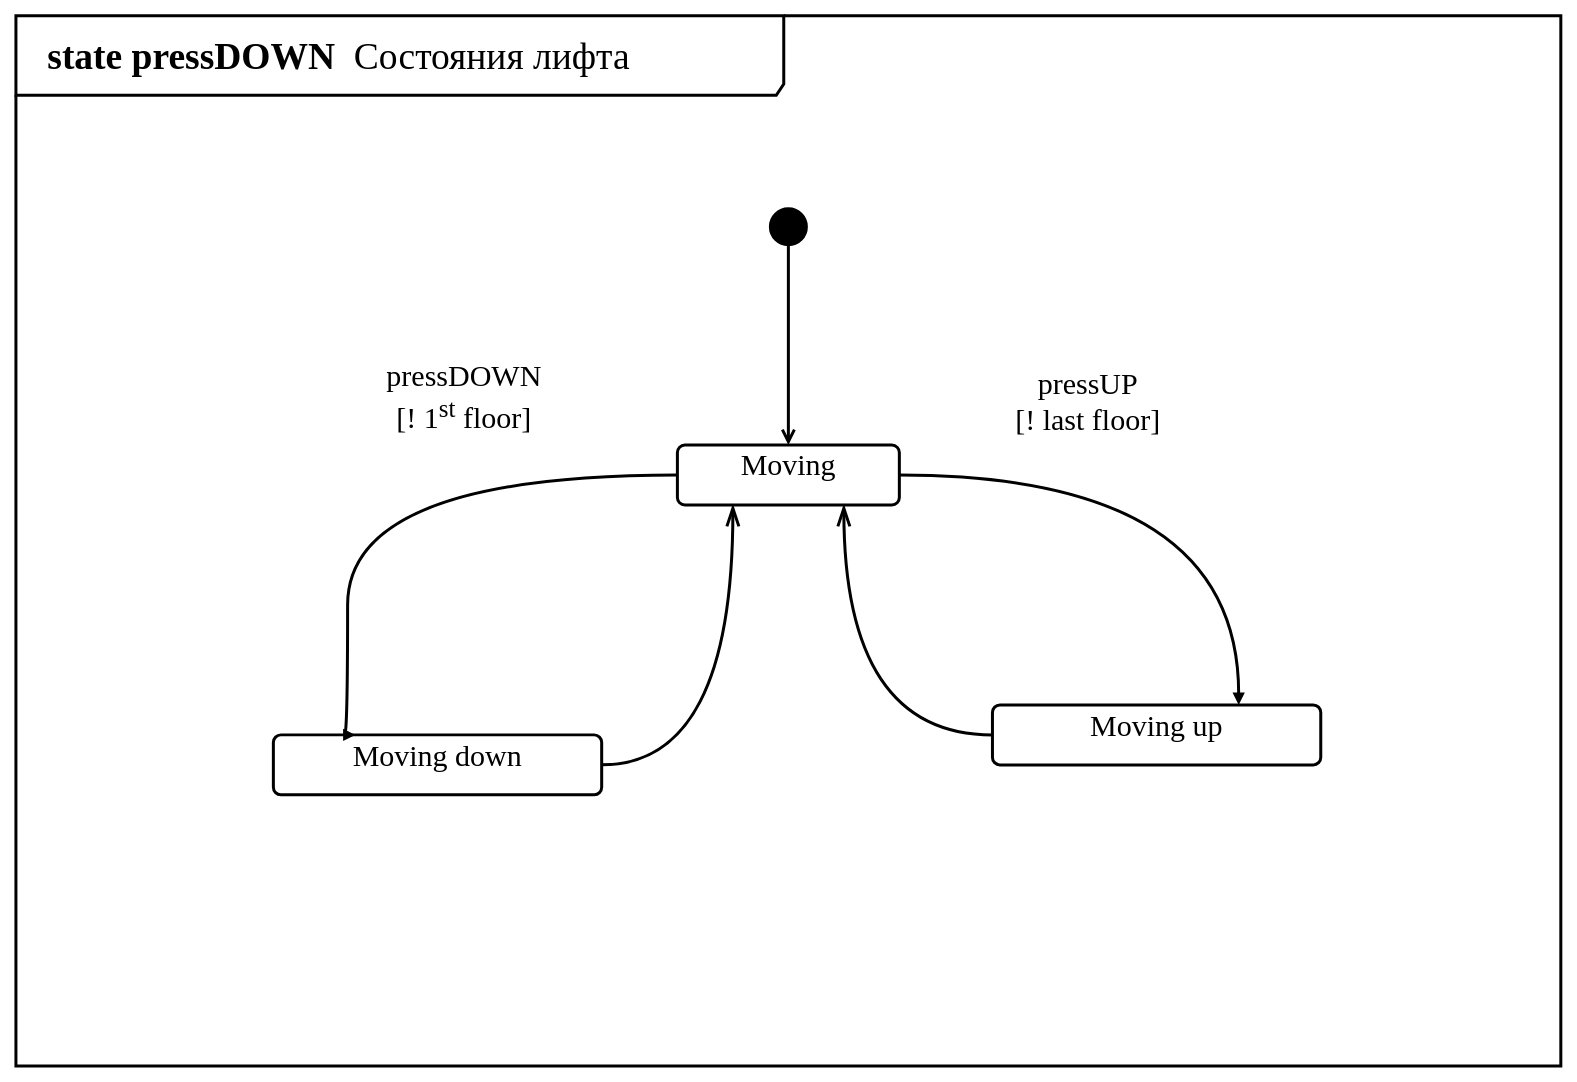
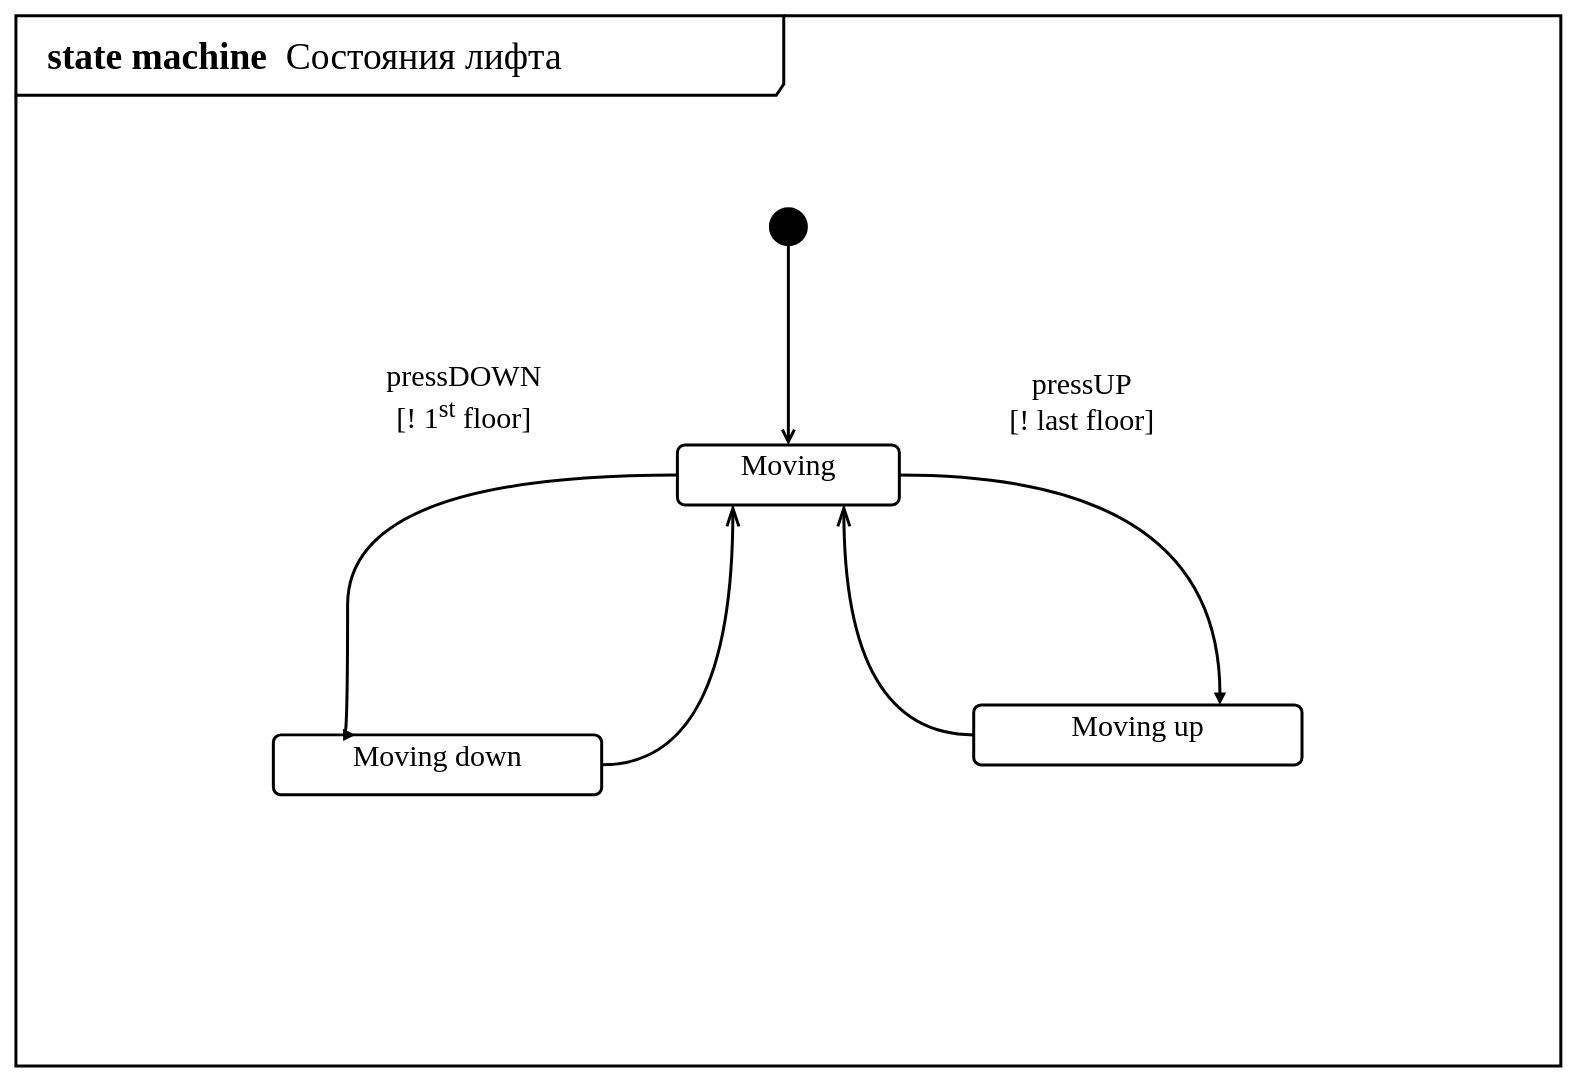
node "state pressDOWN Состояния лифта": label "state pressDOWN Состояния лифта" -> "state machine Состояния лифта"
node "Moving up": moved (1157, 735) -> (1138, 735)
